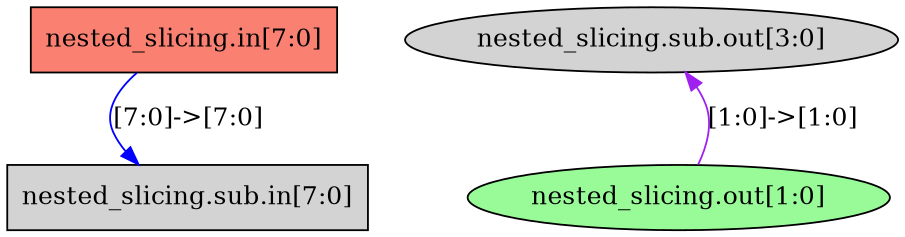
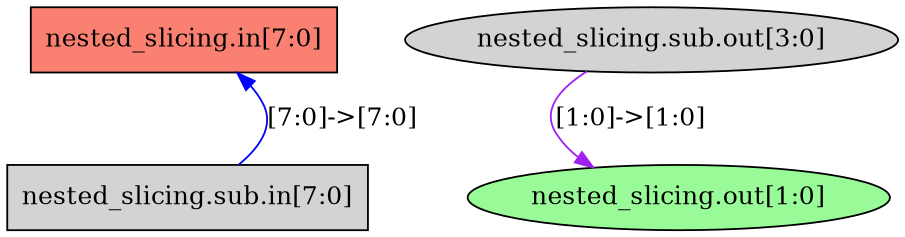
edge "nested_slicing.in[7:0]" -> "nested_slicing.sub.in[7:0]": reversed
edge "nested_slicing.out[1:0]" -> "nested_slicing.sub.out[3:0]": reversed
